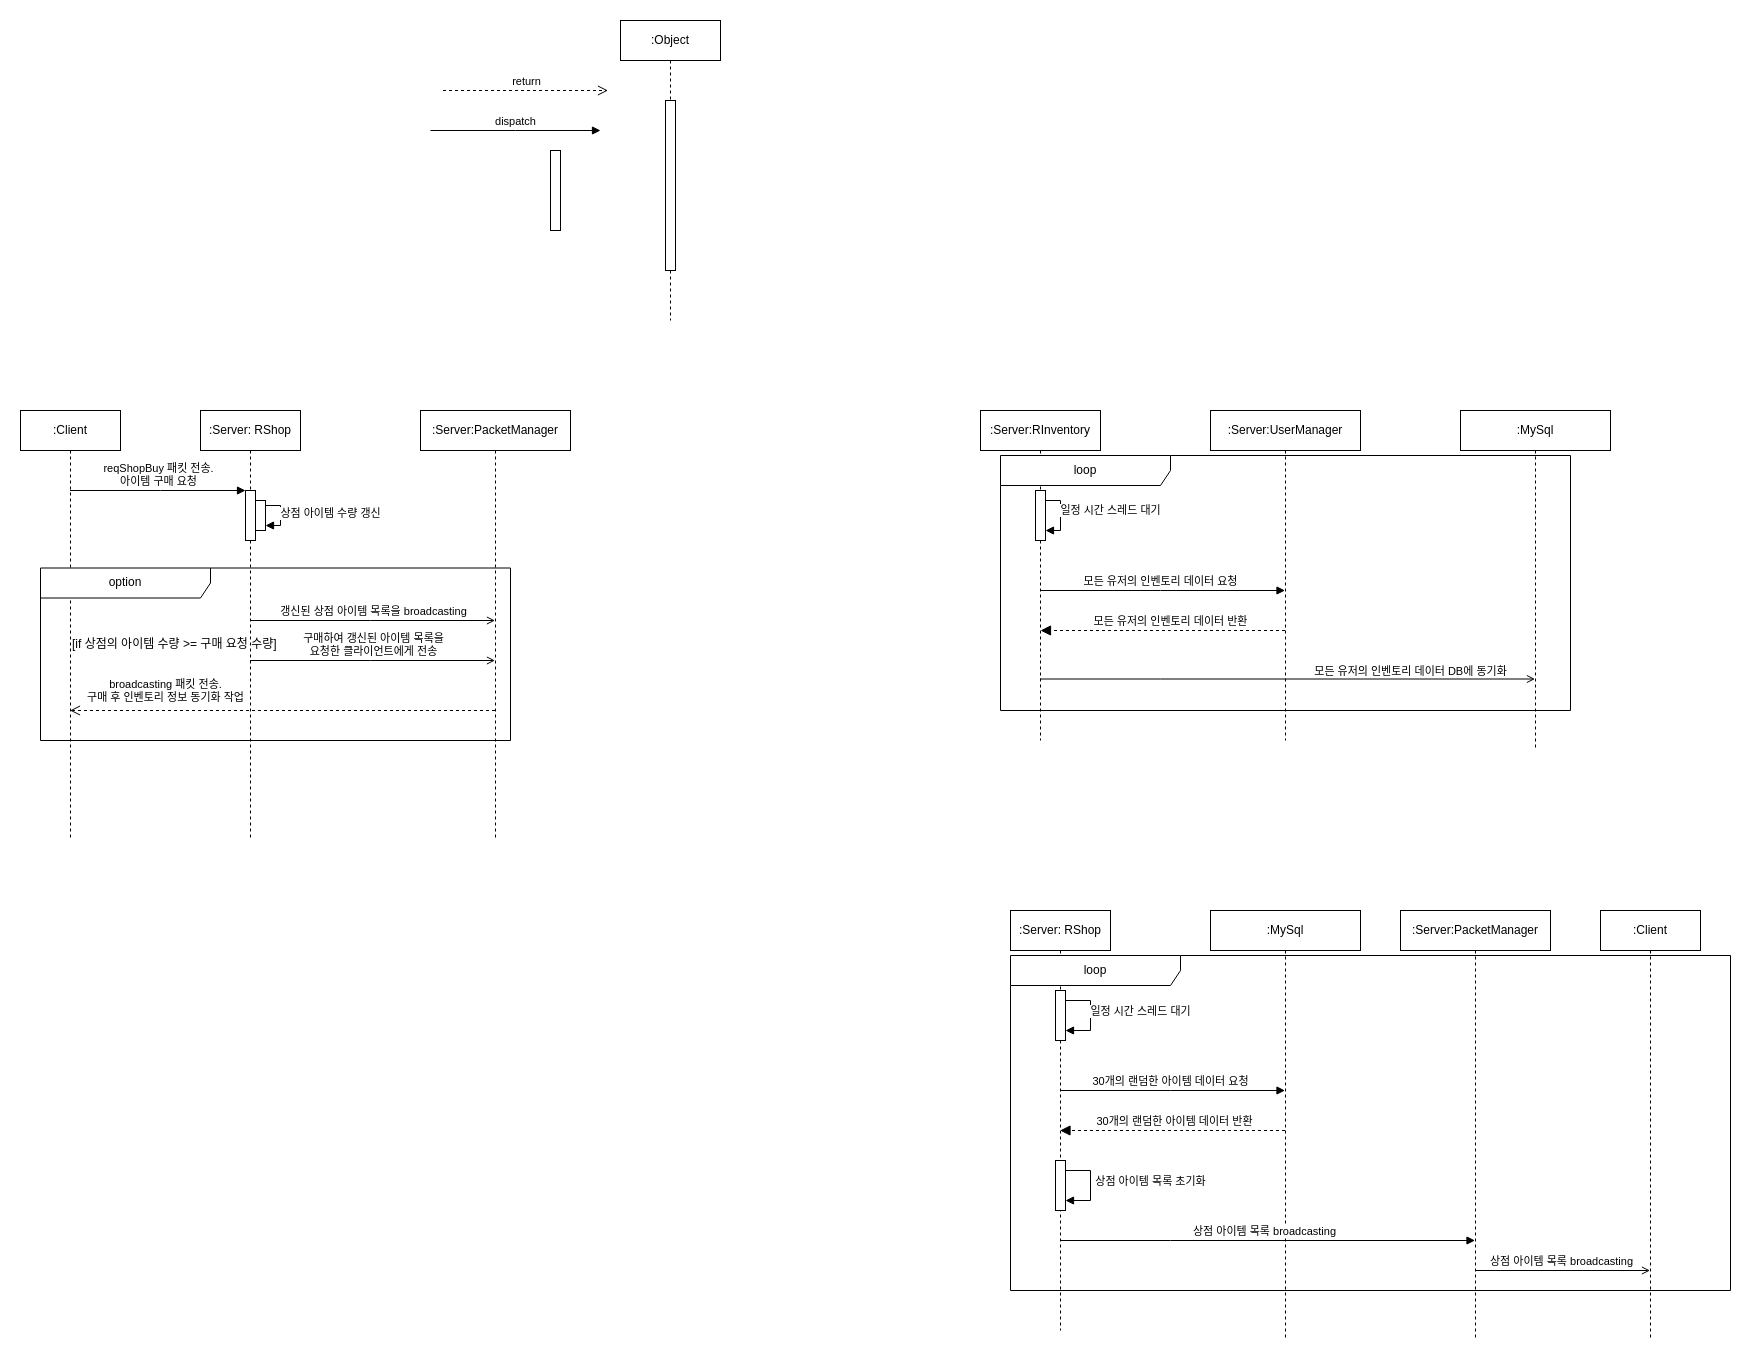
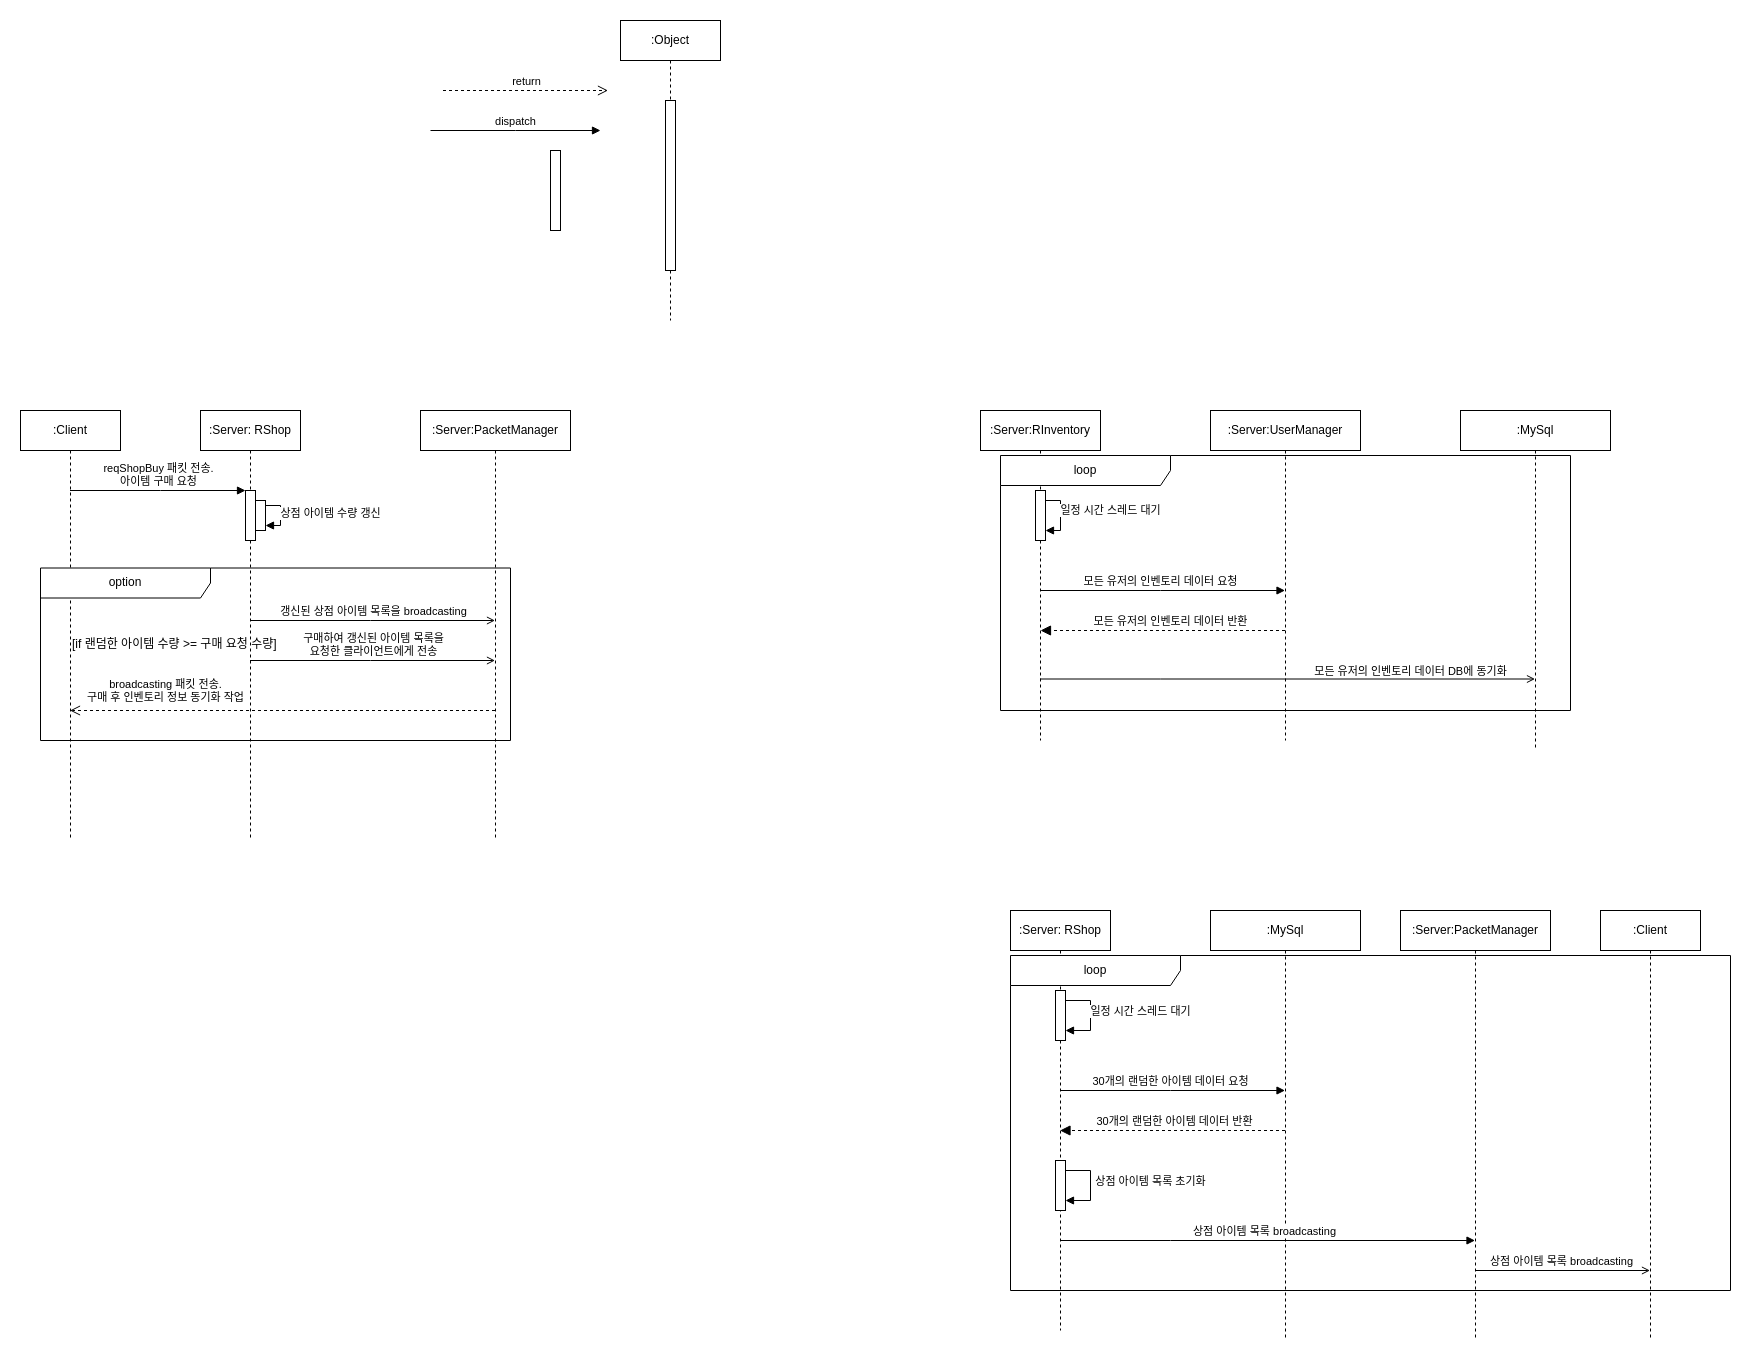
node "[if 상점의 아이템 수량 >= 구매 요청 수량]": label "[if 상점의 아이템 수량 >= 구매 요청 수량]" -> "[if 랜덤한 아이템 수량 >= 구매 요청 수량]"
